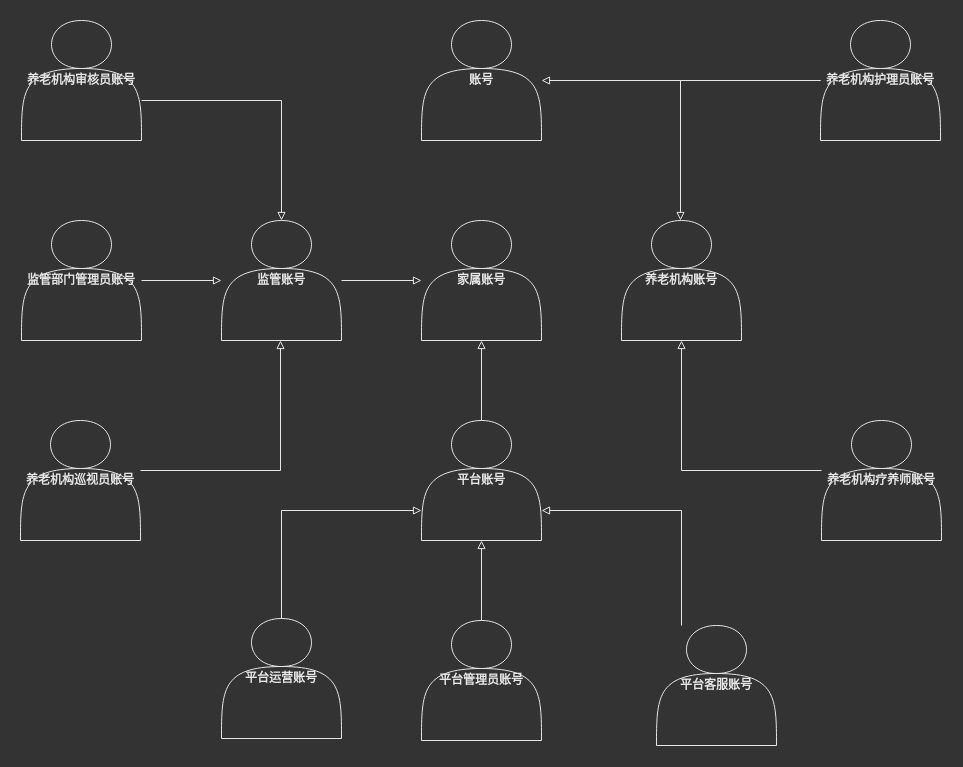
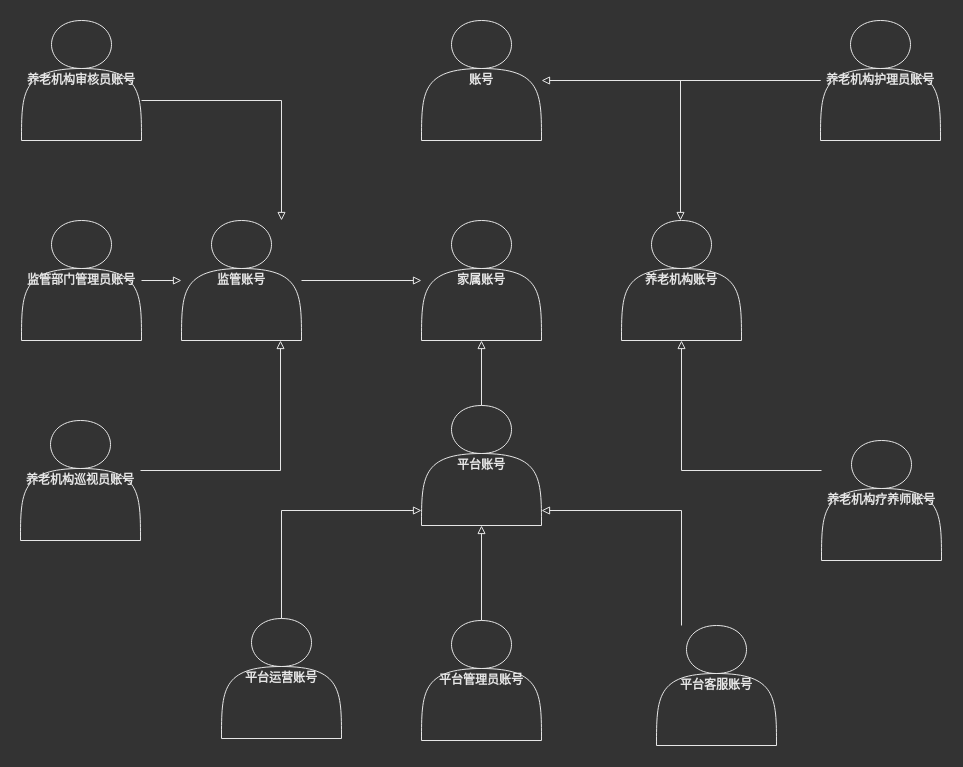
node "监管账号": moved (282, 281) -> (242, 281)
node "平台账号": moved (482, 481) -> (482, 466)
node "养老机构疗养师账号": moved (882, 481) -> (882, 501)
